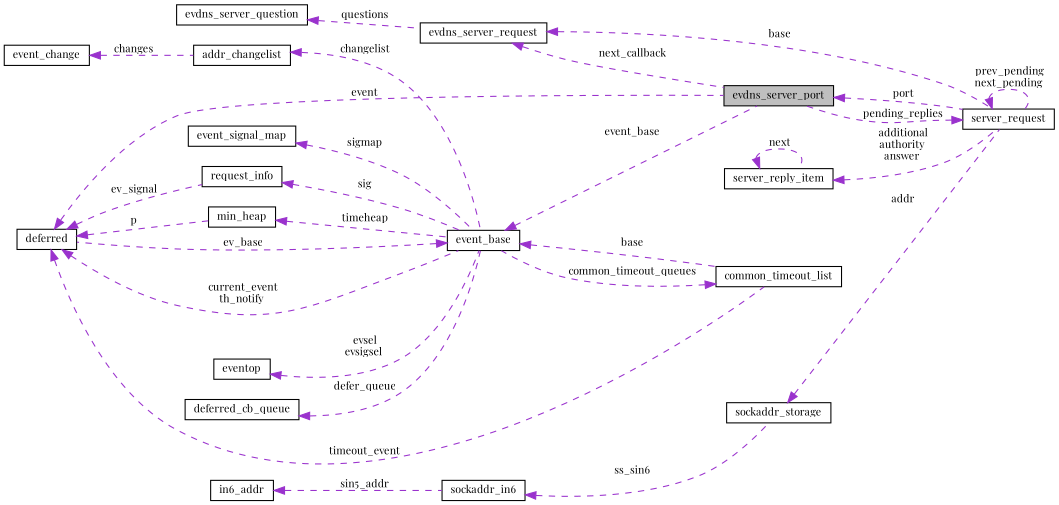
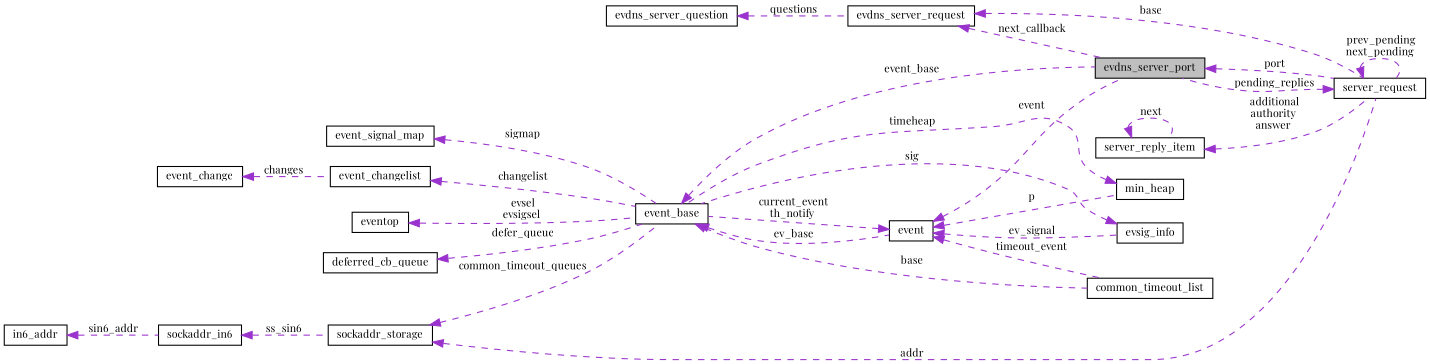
node "addr_changelist": label "addr_changelist" -> "event_changelist"
node "request_info": label "request_info" -> "evsig_info"
node "deferred": label "deferred" -> "event"
edge "event_base" -> "common_timeout_list": now "event_base" -> "sockaddr_storage"
edge "sockaddr_in6" -> "in6_addr": label " sin5_addr" -> " sin6_addr"
